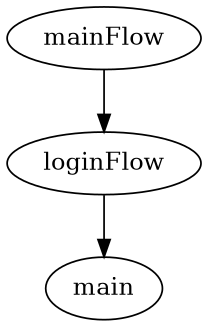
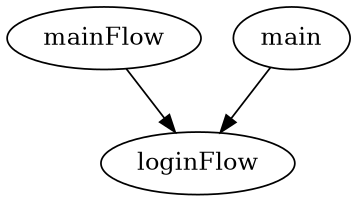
edge "loginFlow" -> "main": reversed
